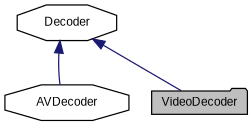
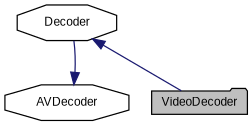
edge "AVDecoder" -> "Decoder": reversed
